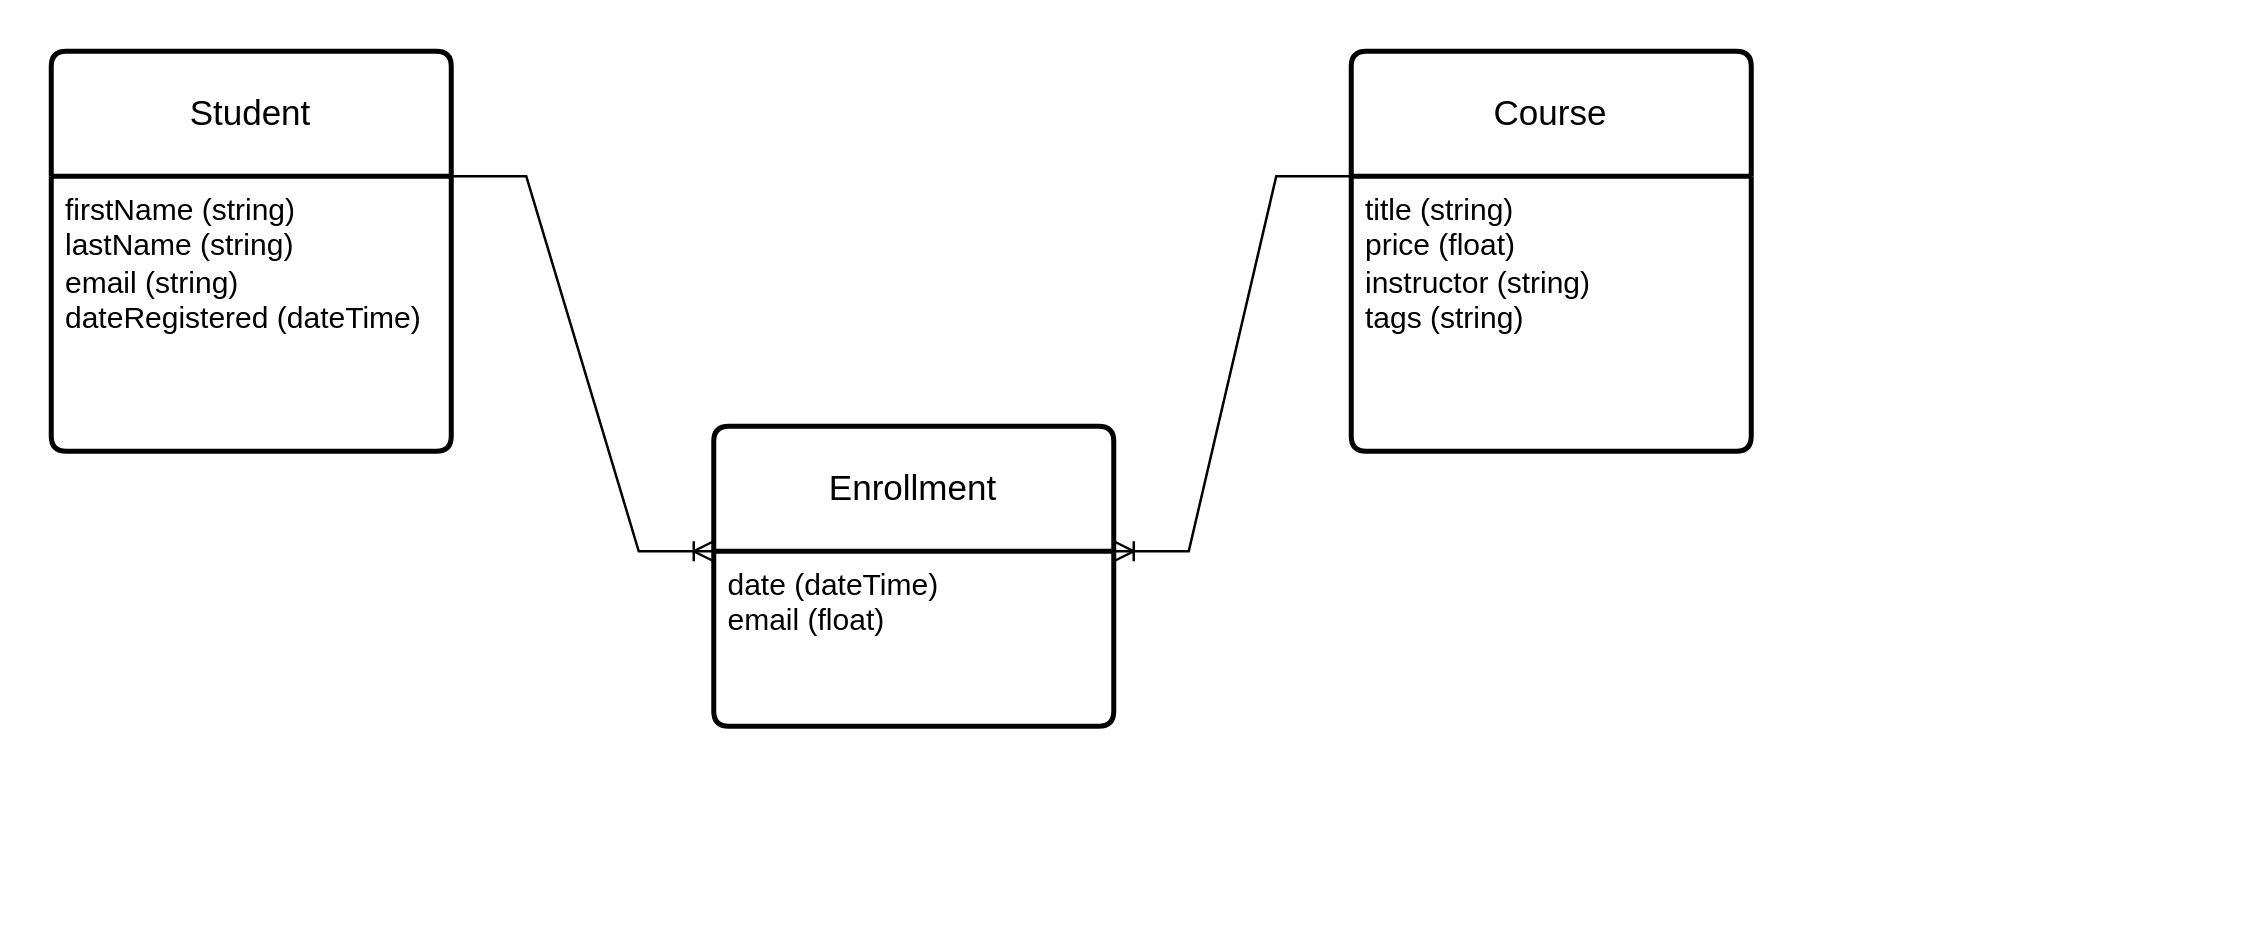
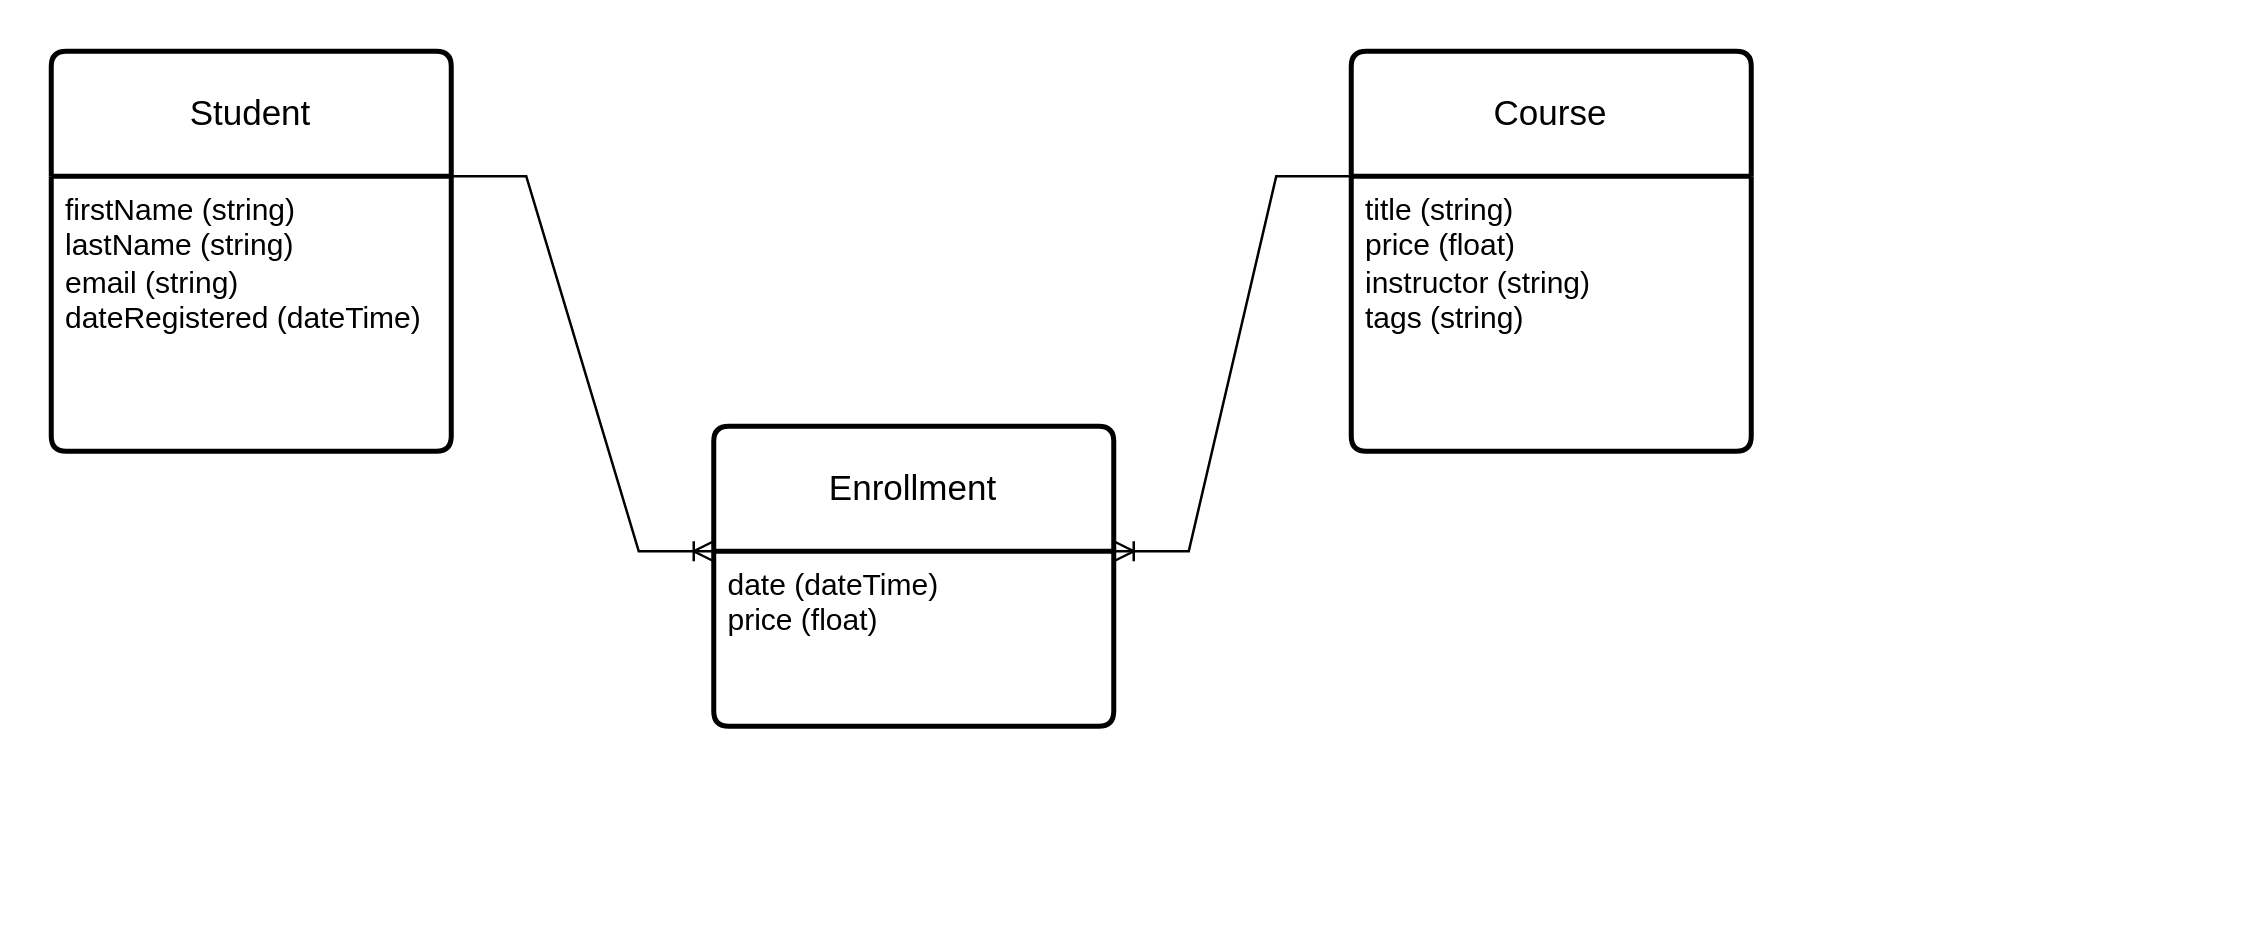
node "date (dateTime) email (float)": label "date (dateTime) email (float)" -> "date (dateTime) price (float)"
